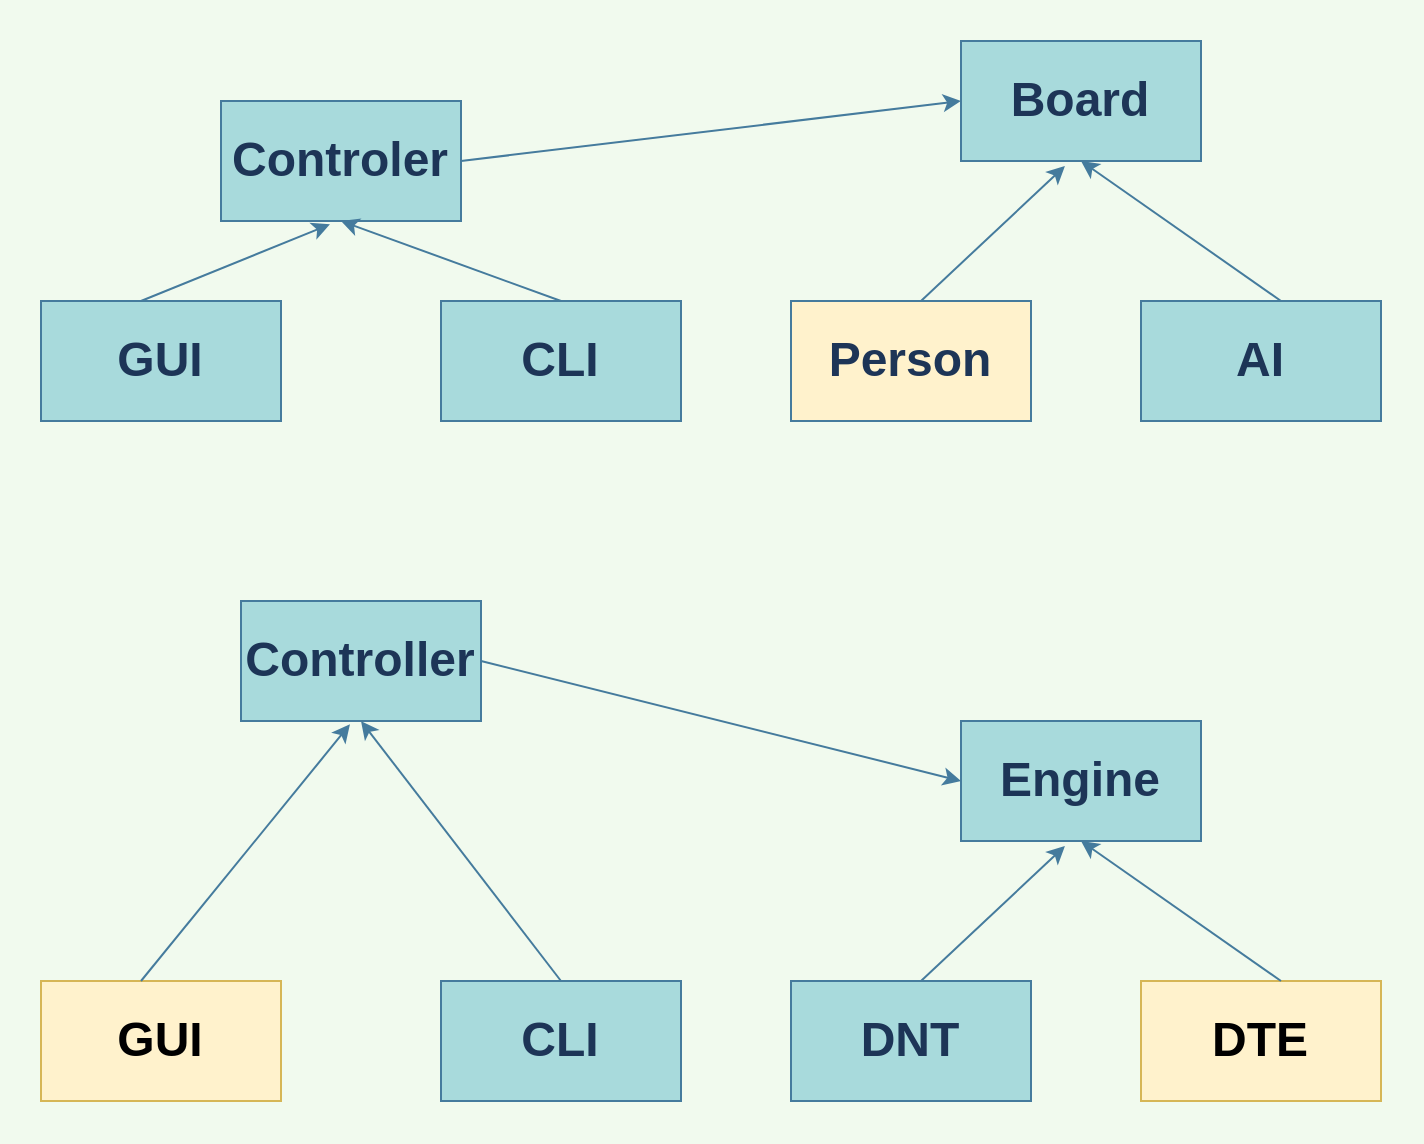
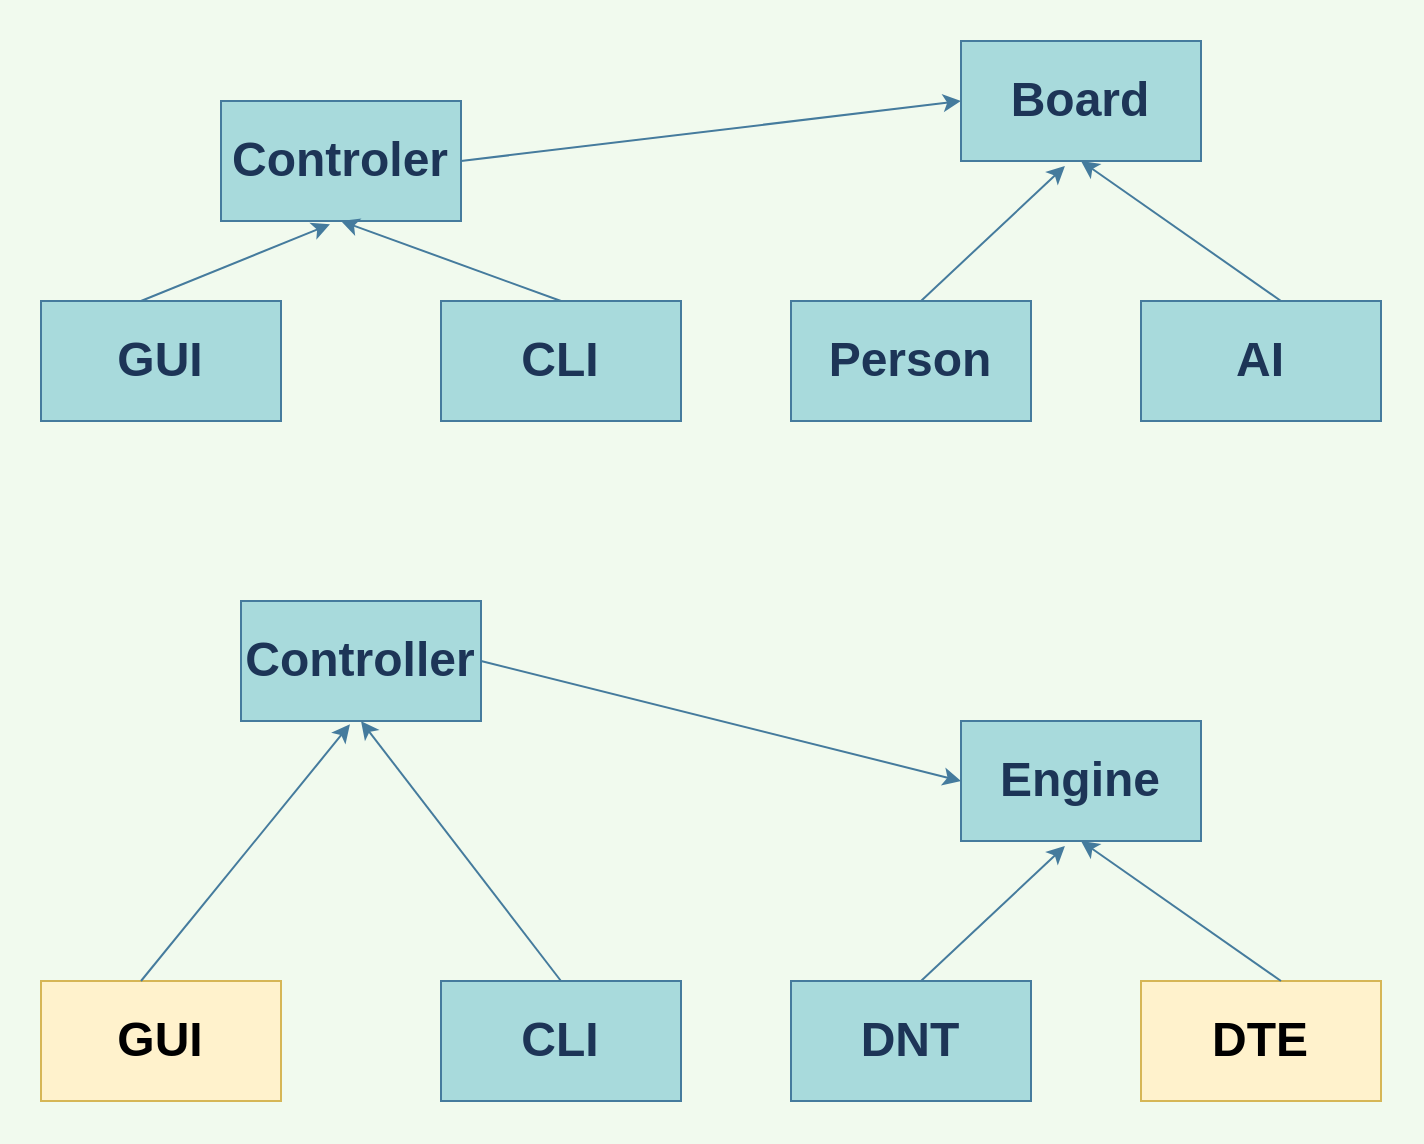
node "Person": fillcolor #fff2cc -> #a8dadc
